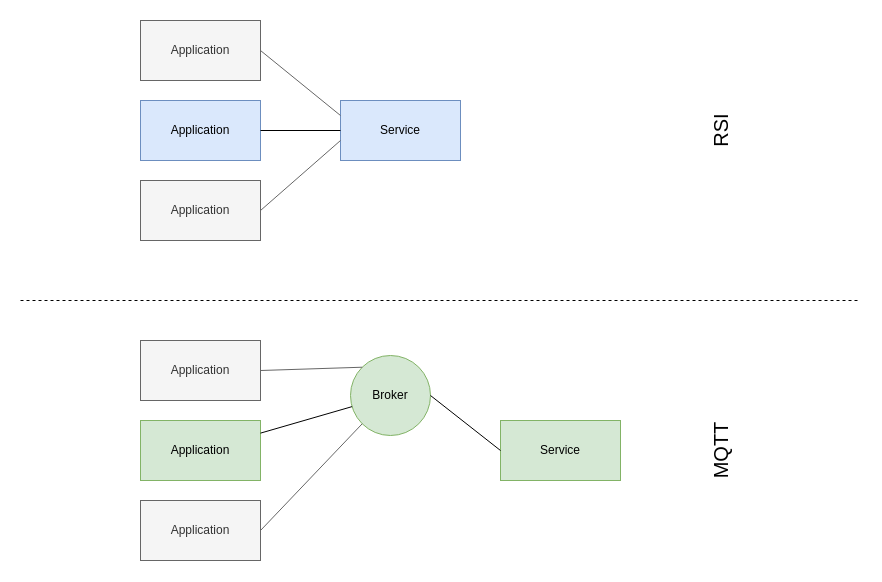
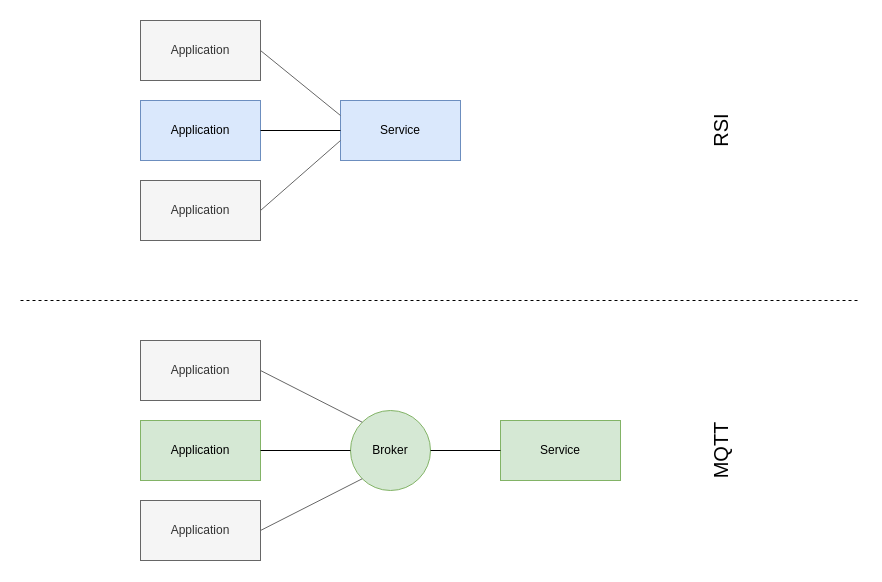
node "Broker": moved (391, 396) -> (391, 451)
